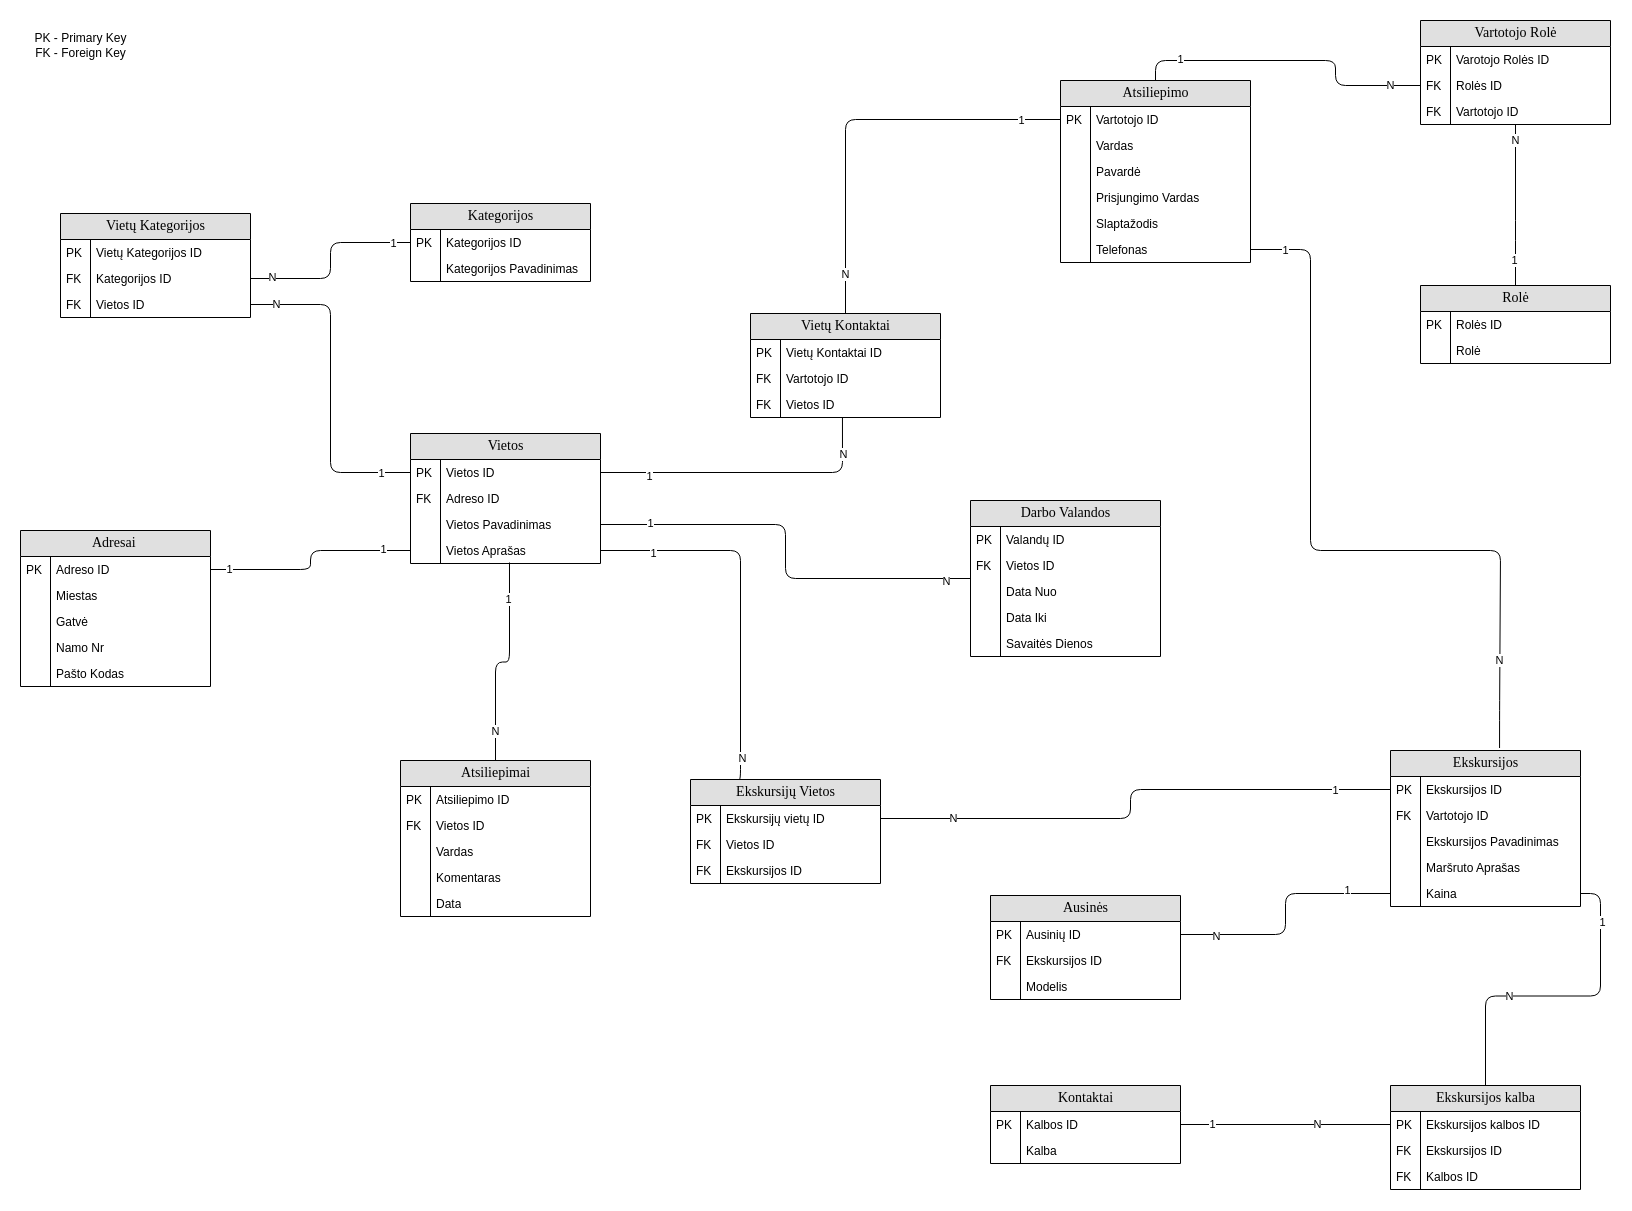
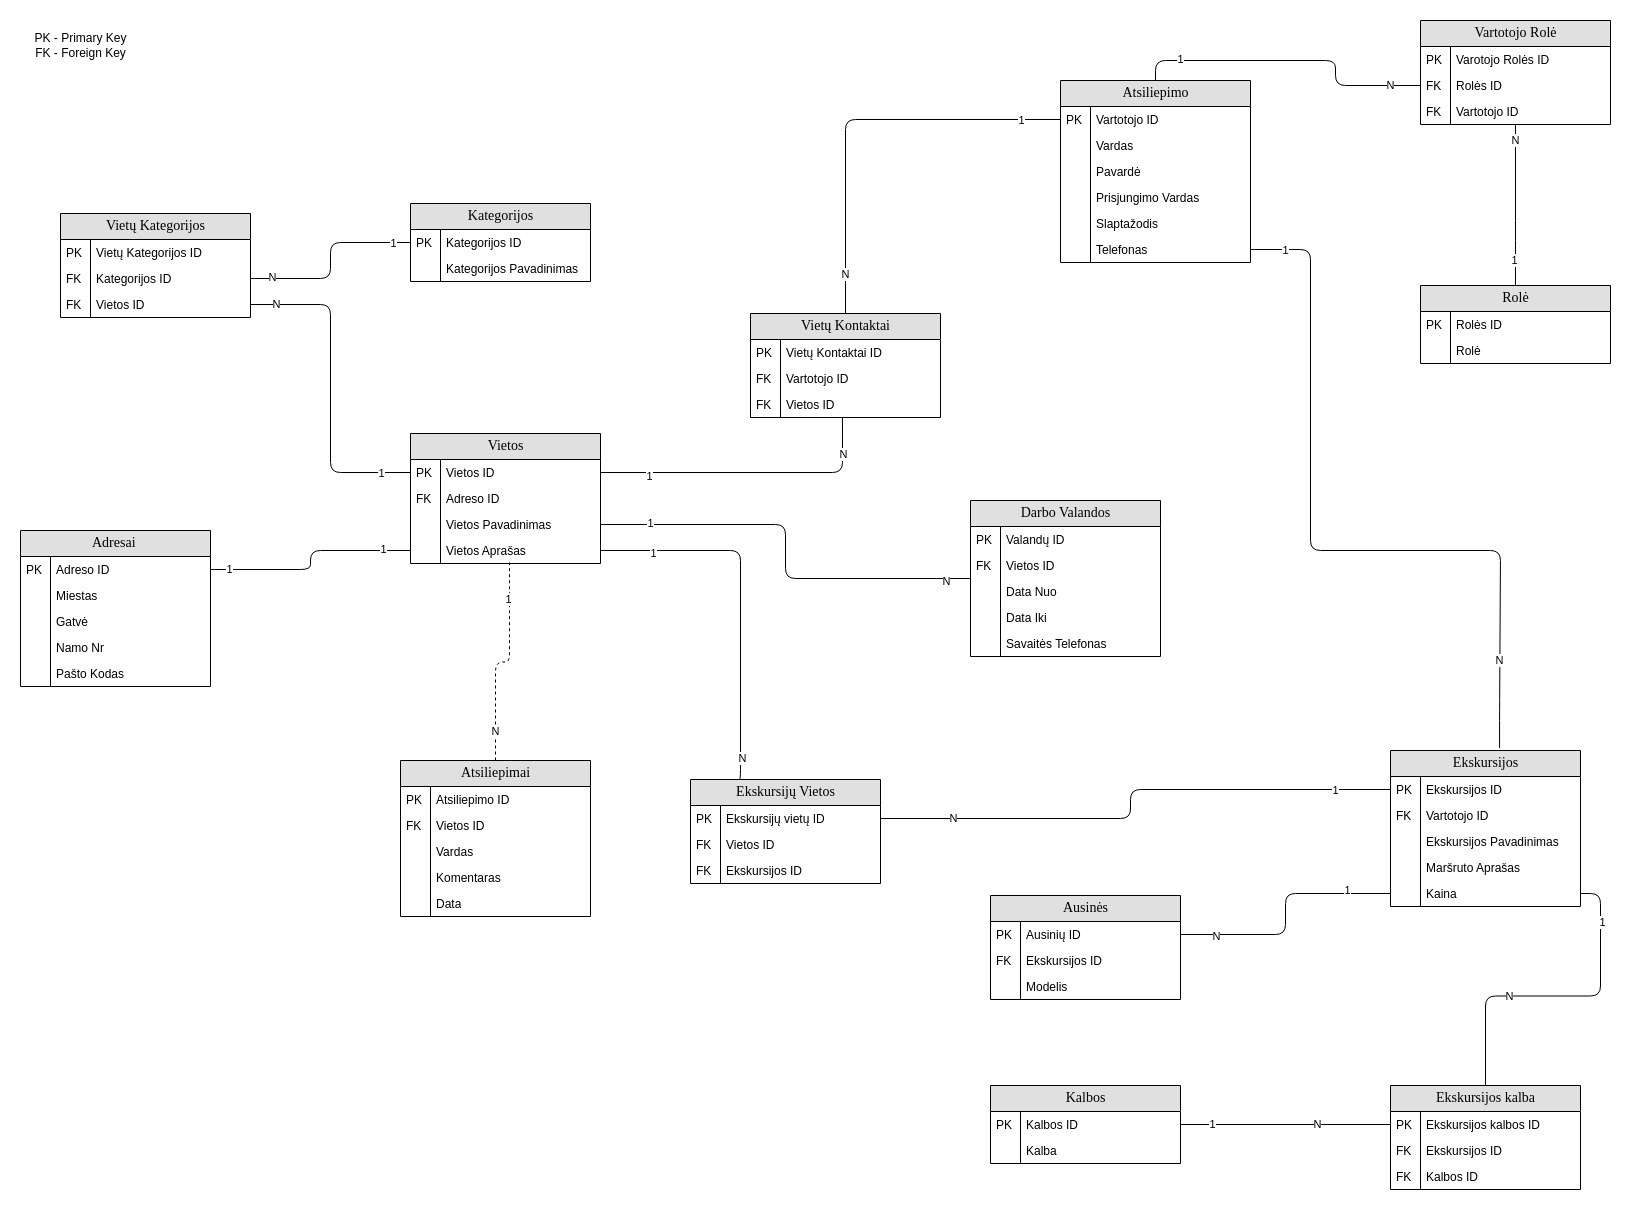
node "Savaitės Dienos": label "Savaitės Dienos" -> "Savaitės Telefonas"
edge "Vietos Aprašas" -- "Atsiliepimai": style solid -> dashed
node "Kontaktai": label "Kontaktai" -> "Kalbos"
